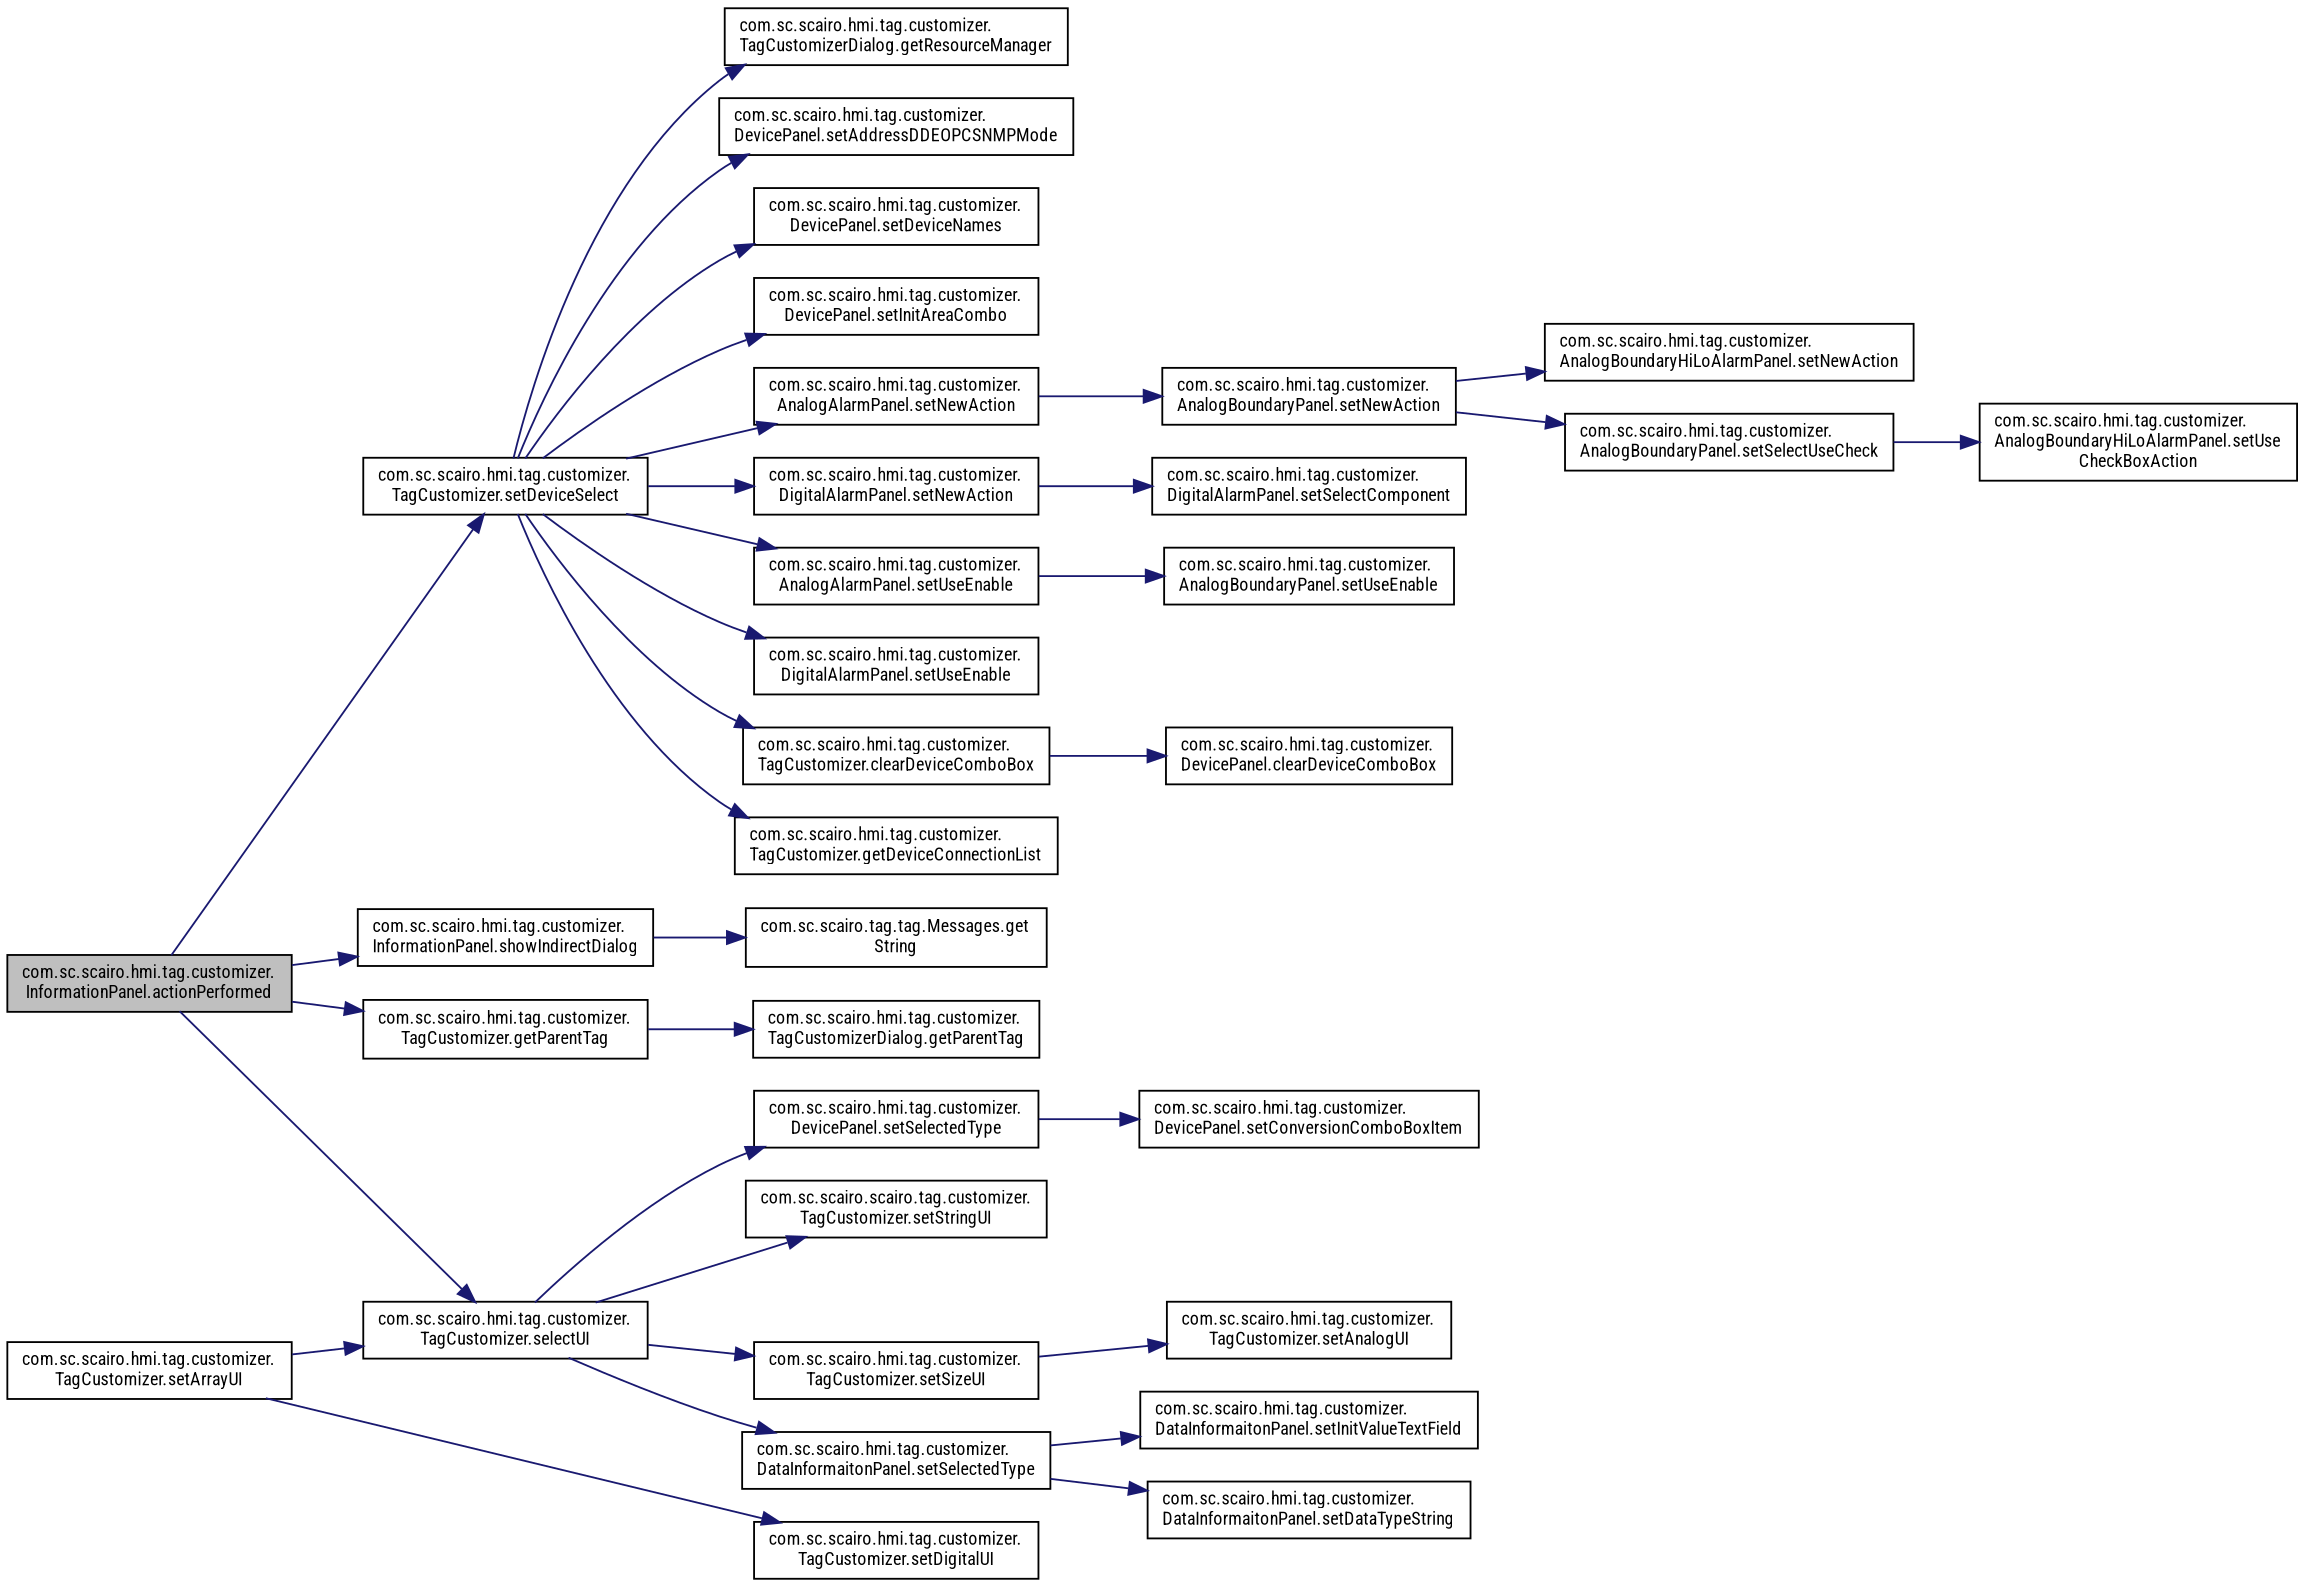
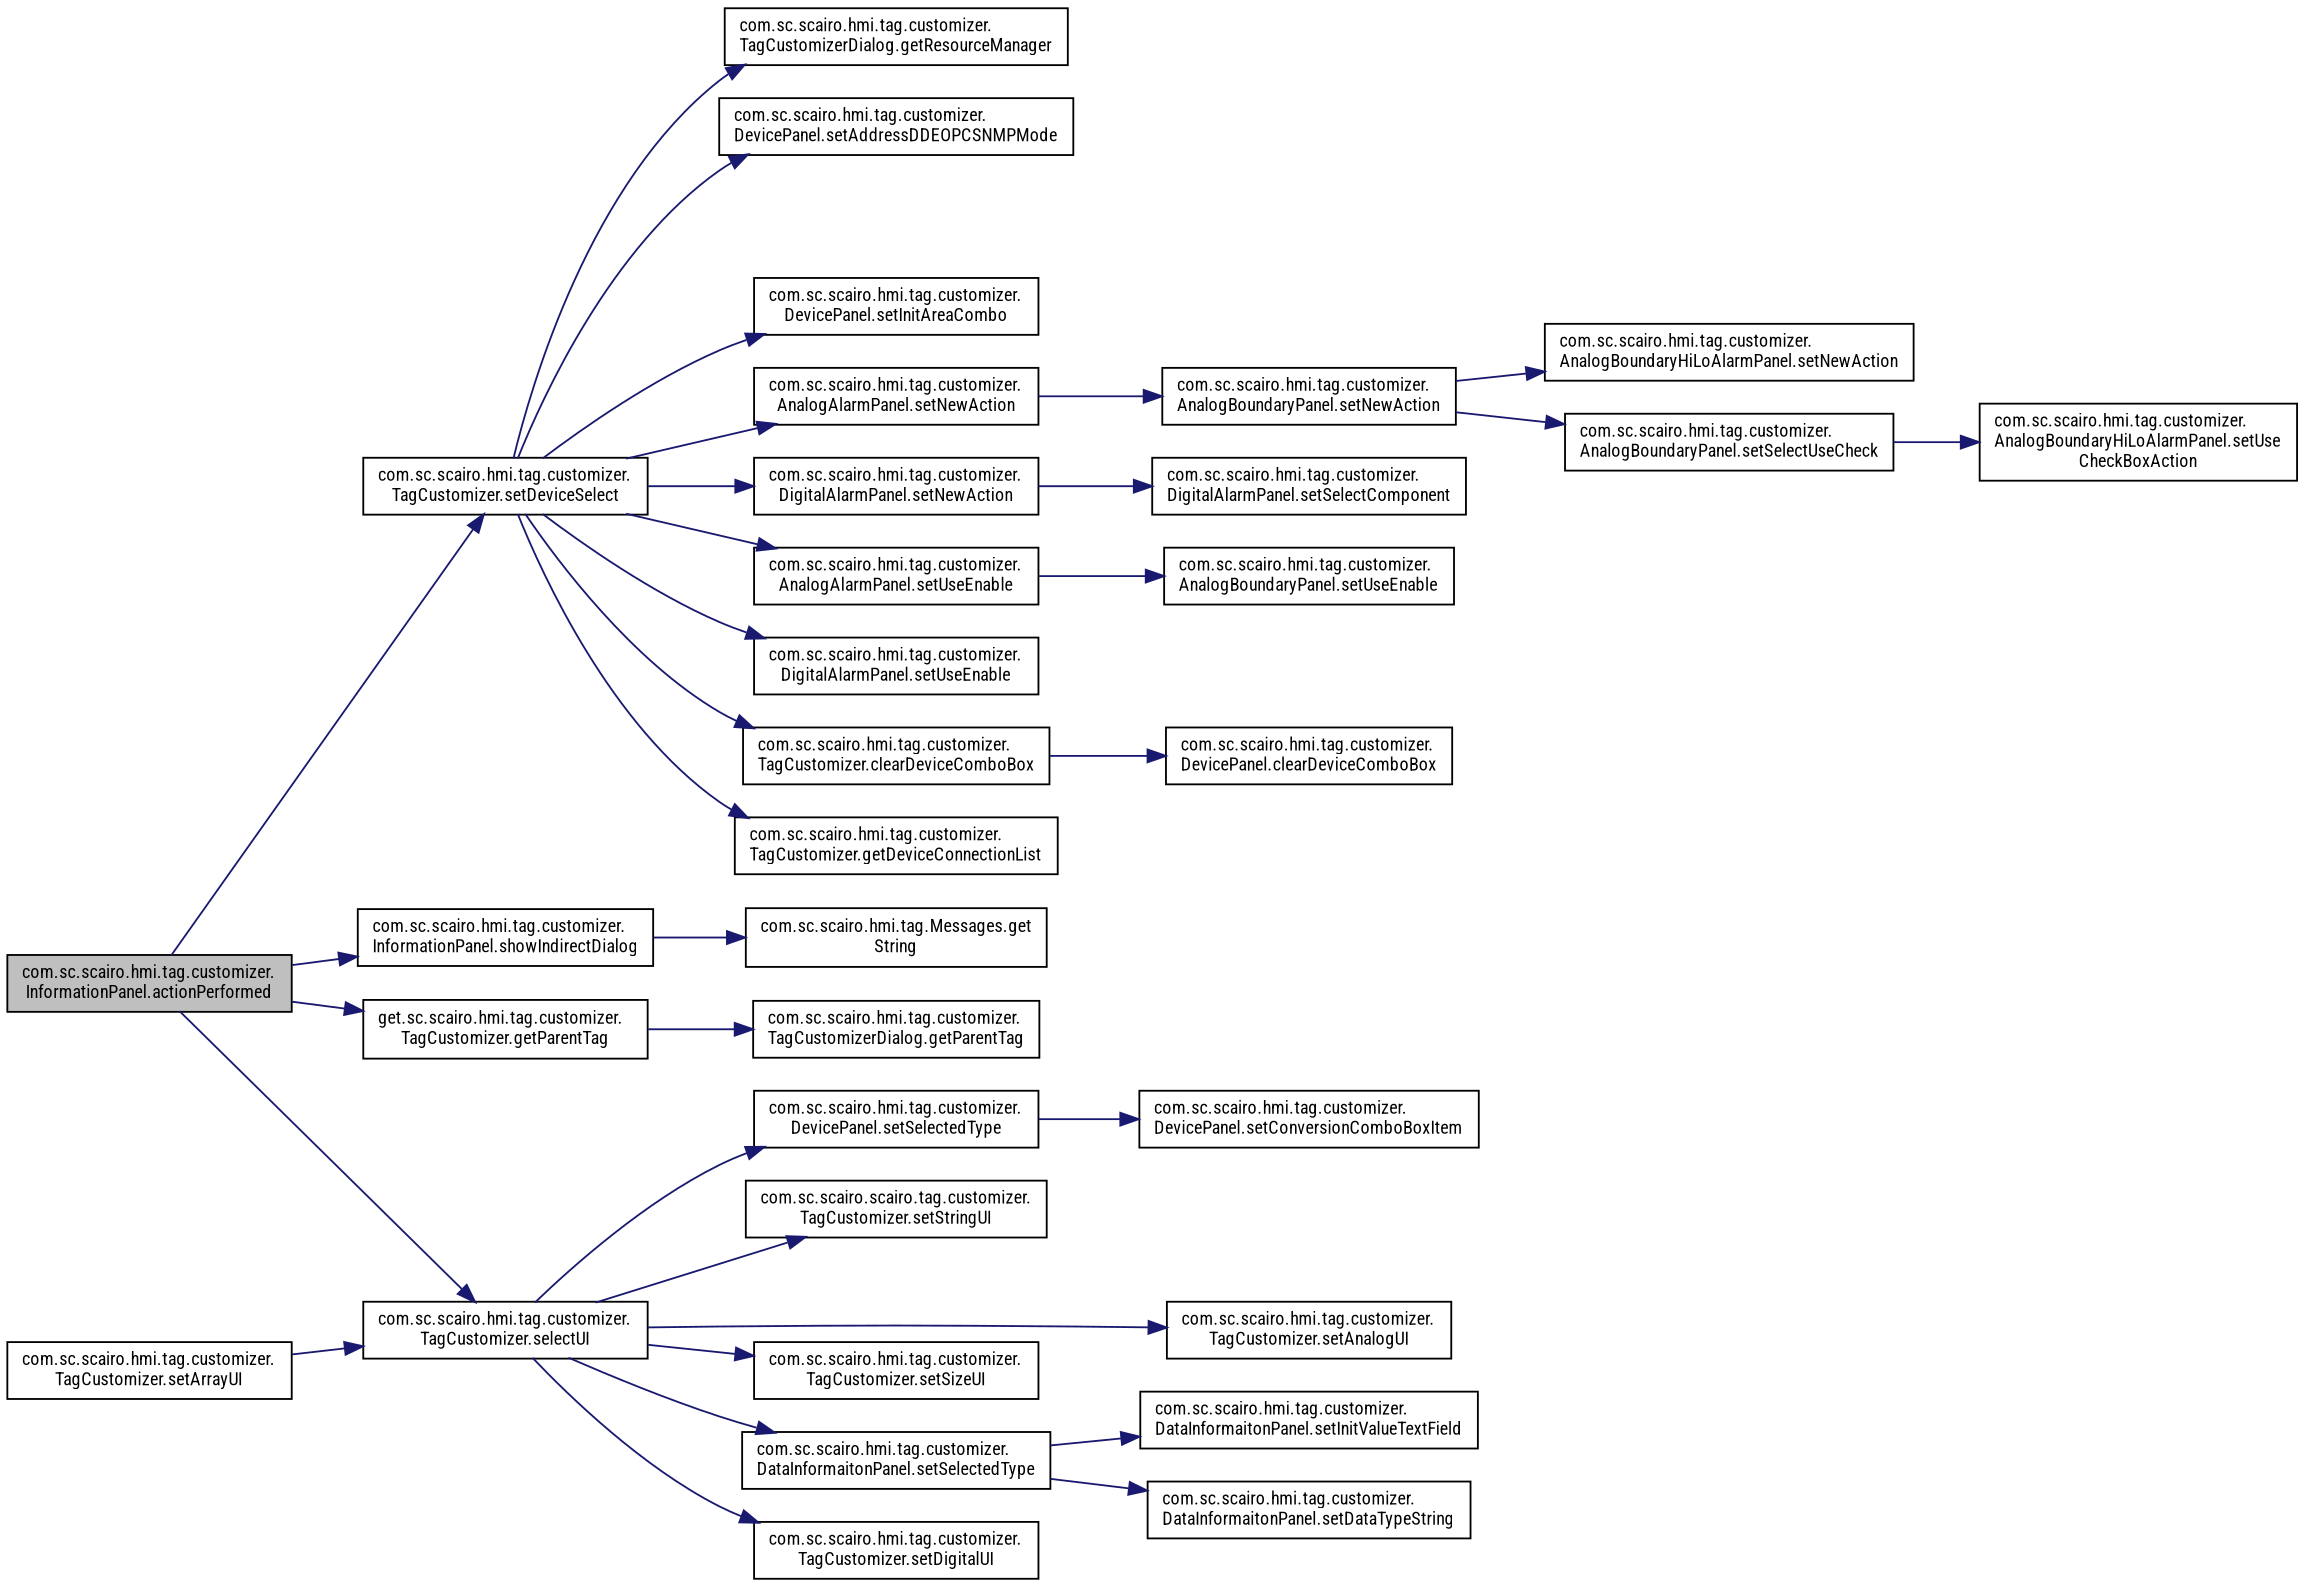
node "com.sc.scairo.hmi.tag.customizer. DevicePanel.setDeviceNames": removed
node "com.sc.scairo.tag.tag.Messages.get String": label "com.sc.scairo.tag.tag.Messages.get String" -> "com.sc.scairo.hmi.tag.Messages.get String"
node "com.sc.scairo.hmi.tag.customizer. TagCustomizer.getParentTag": label "com.sc.scairo.hmi.tag.customizer. TagCustomizer.getParentTag" -> "get.sc.scairo.hmi.tag.customizer. TagCustomizer.getParentTag"
edge "com.sc.scairo.hmi.tag.customizer. TagCustomizer.setSizeUI" -> "com.sc.scairo.hmi.tag.customizer. TagCustomizer.setAnalogUI": now "com.sc.scairo.hmi.tag.customizer. TagCustomizer.selectUI" -> "com.sc.scairo.hmi.tag.customizer. TagCustomizer.setAnalogUI"
edge "com.sc.scairo.hmi.tag.customizer. TagCustomizer.setArrayUI" -> "com.sc.scairo.hmi.tag.customizer. TagCustomizer.setDigitalUI": now "com.sc.scairo.hmi.tag.customizer. TagCustomizer.selectUI" -> "com.sc.scairo.hmi.tag.customizer. TagCustomizer.setDigitalUI"
